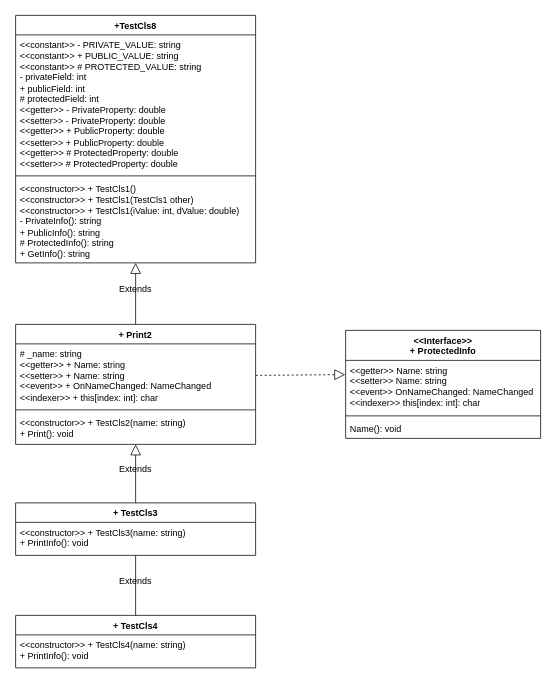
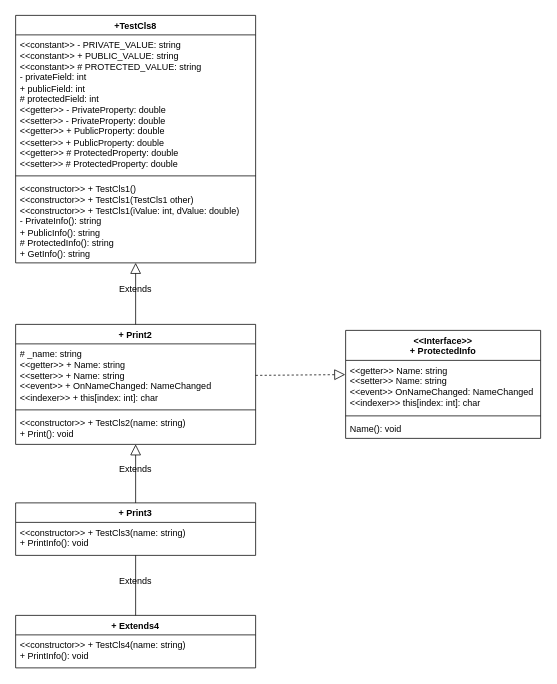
node "+ TestCls3": label "+ TestCls3" -> "+ Print3"
node "+ TestCls4": label "+ TestCls4" -> "+ Extends4"
